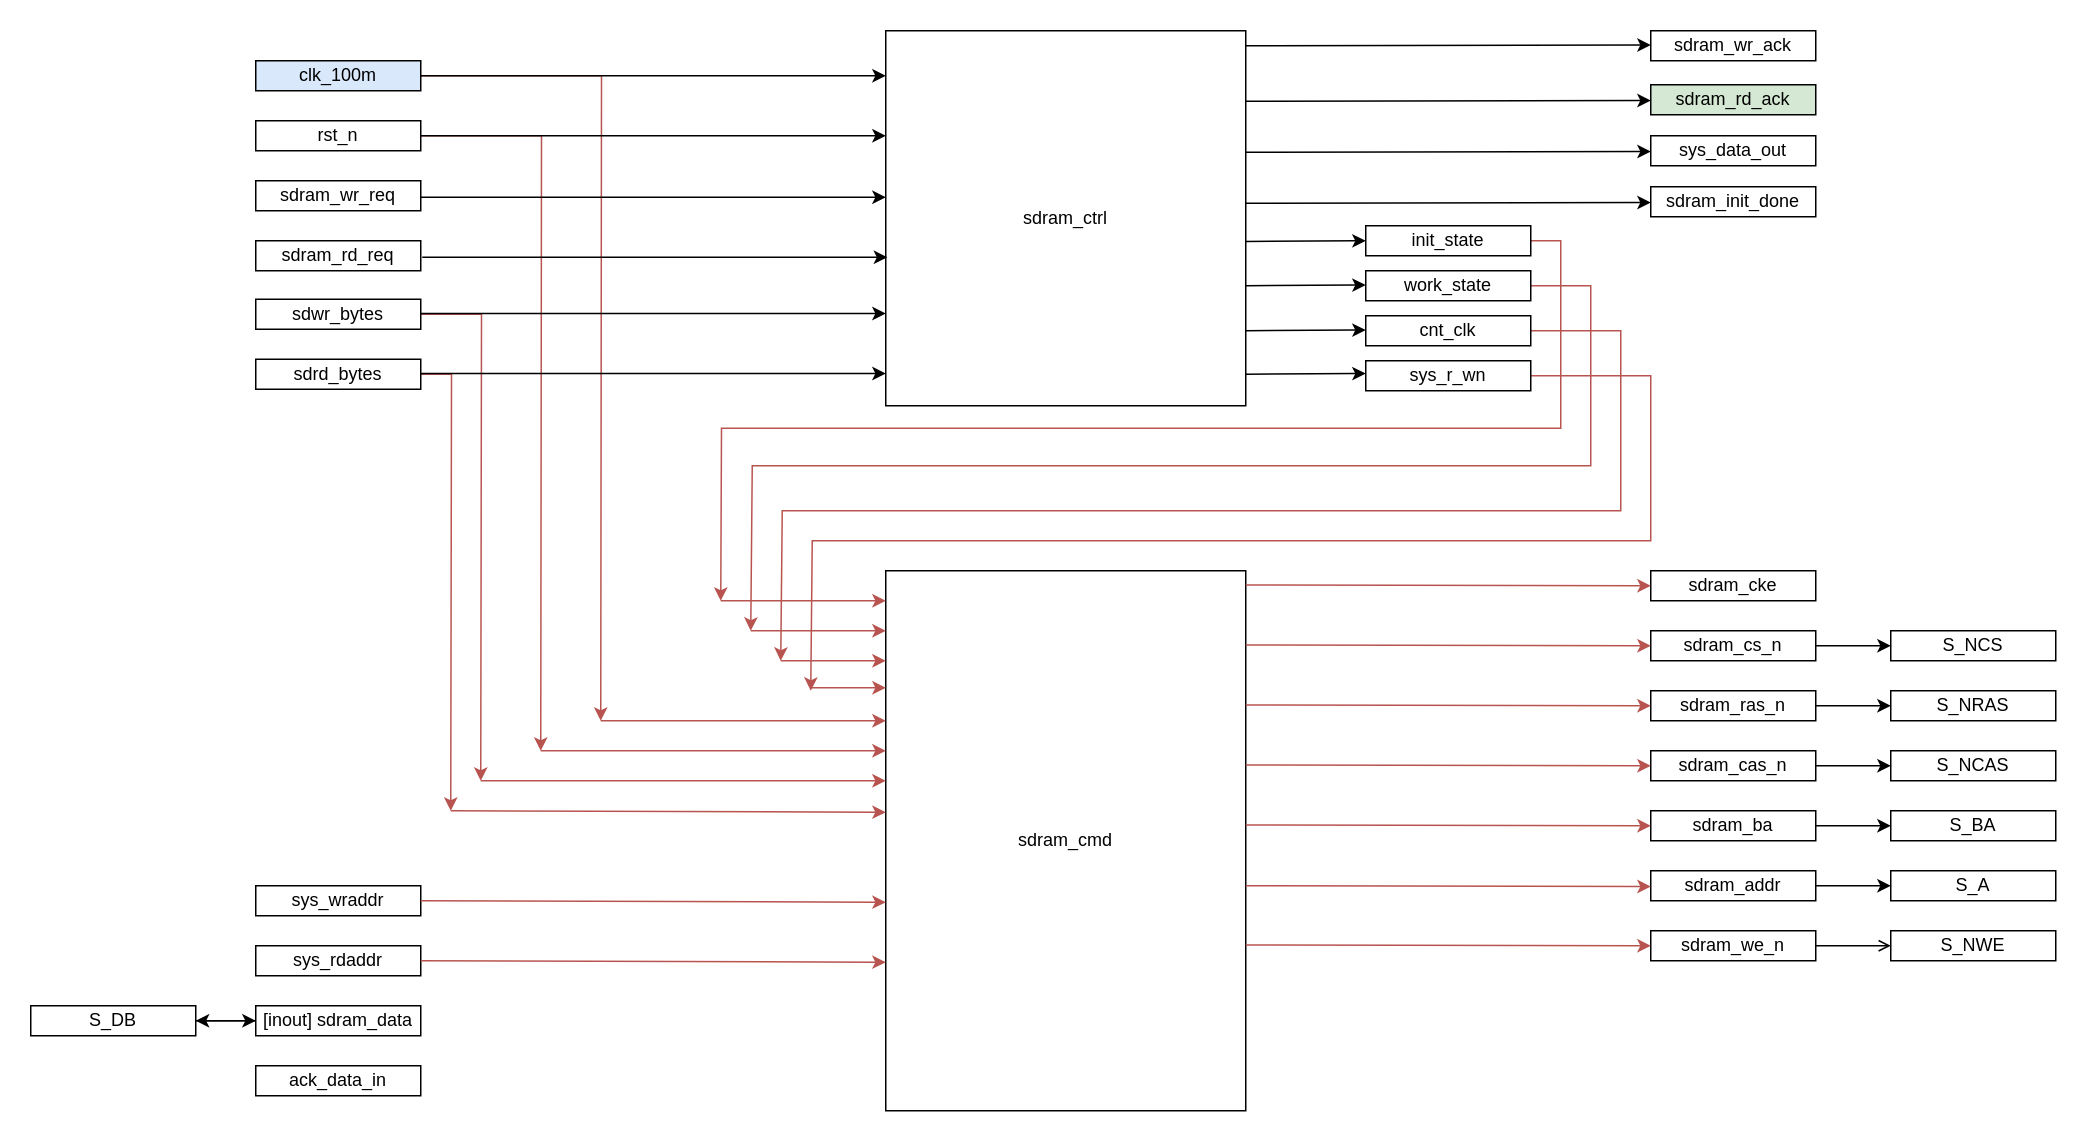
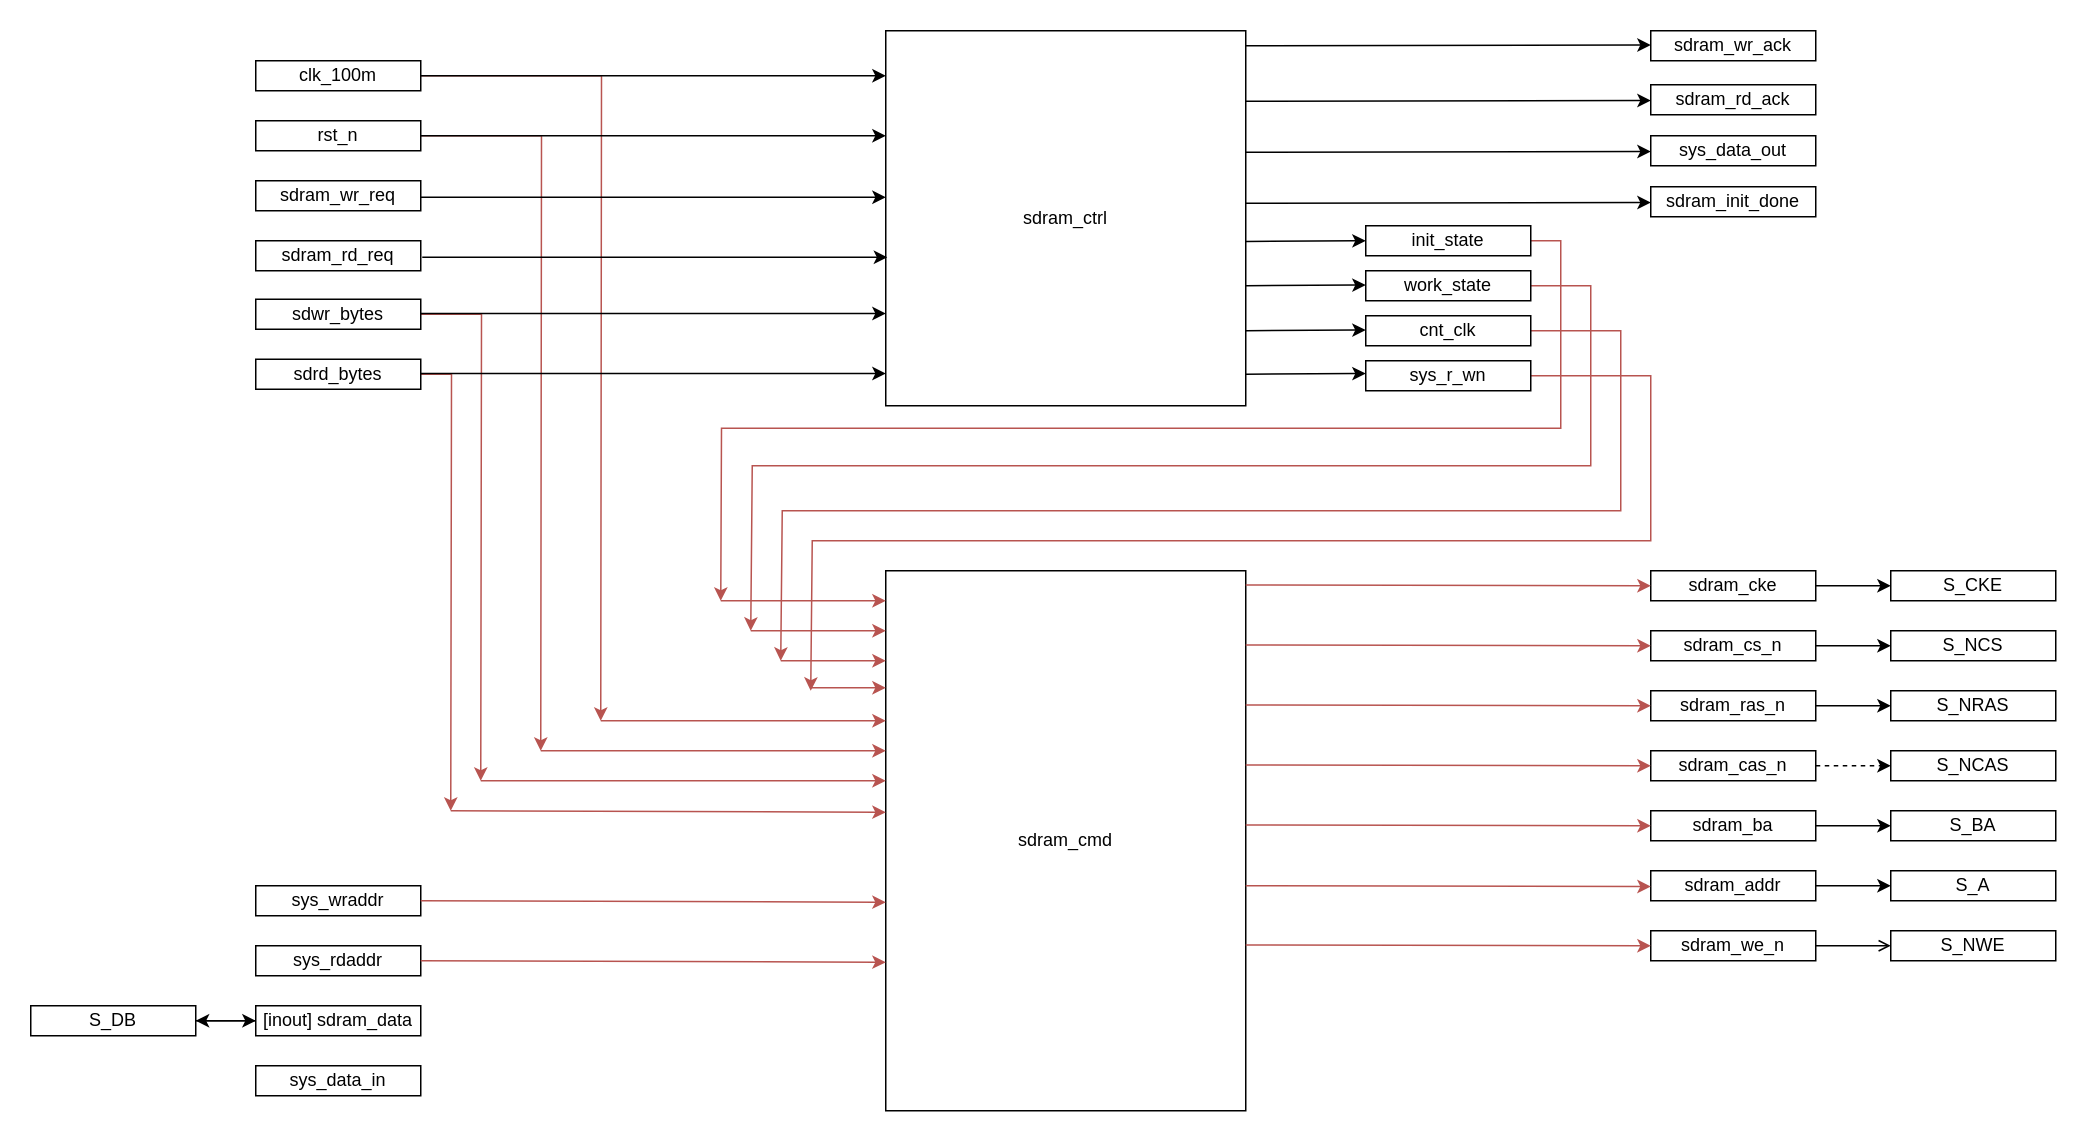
node "clk_100m": fillcolor #dae8fc -> #ffffff
node "sdram_rd_ack": fillcolor #d5e8d4 -> #ffffff
edge "sdram_cke" -> "S_CKE": added
node "S_CKE": added
edge "sdram_cas_n" -> "S_NCAS": style solid -> dashed
node "ack_data_in": label "ack_data_in" -> "sys_data_in"
